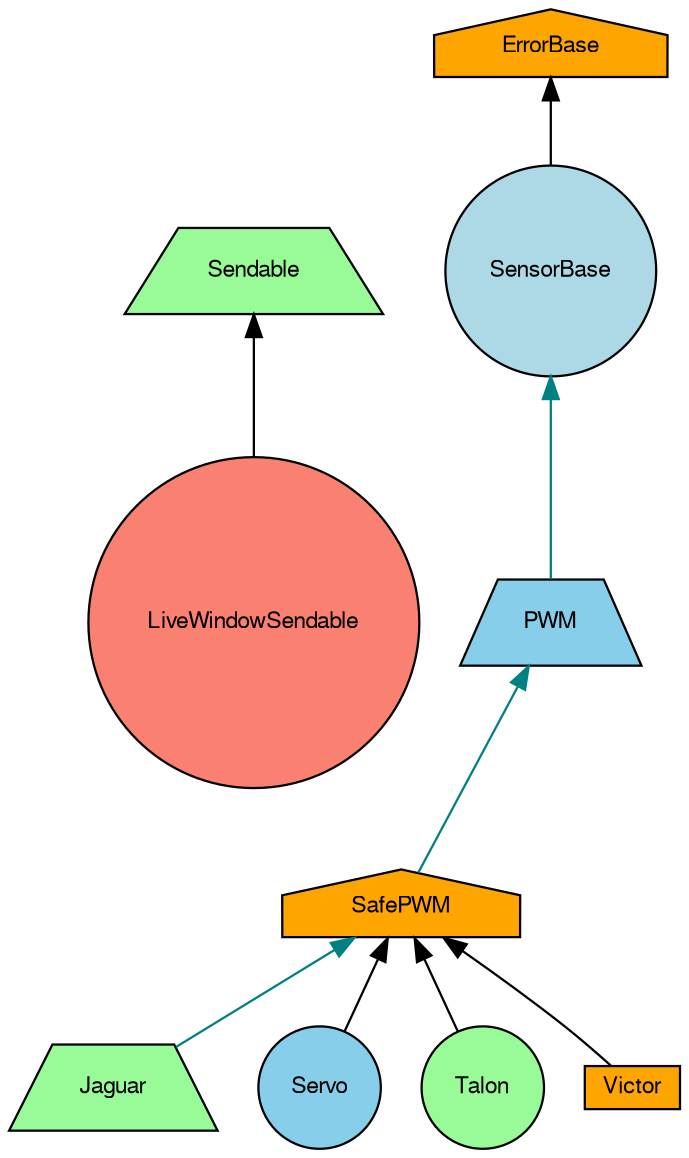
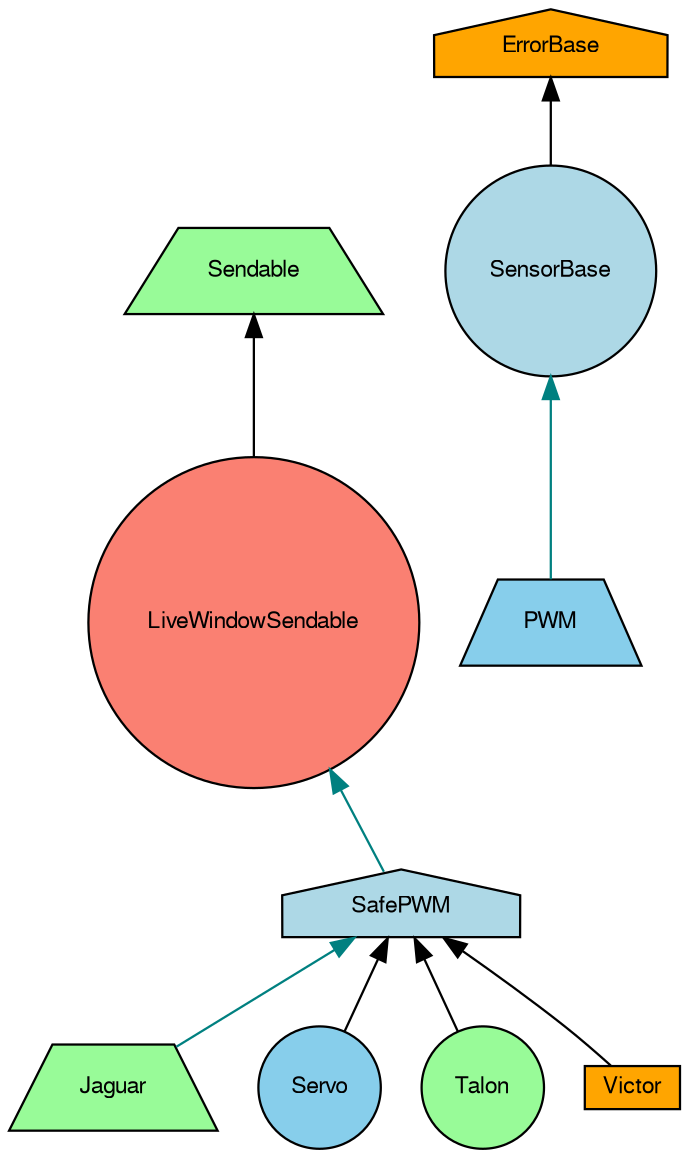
edge "SafePWM" -> "PWM": now "SafePWM" -> "LiveWindowSendable"
node "SafePWM": fillcolor orange -> lightblue
